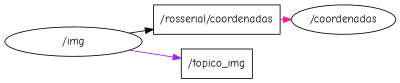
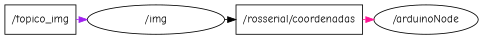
node "/coordenadas": label "/coordenadas" -> "/arduinoNode"
edge "/img" -> "/topico_img": reversed
